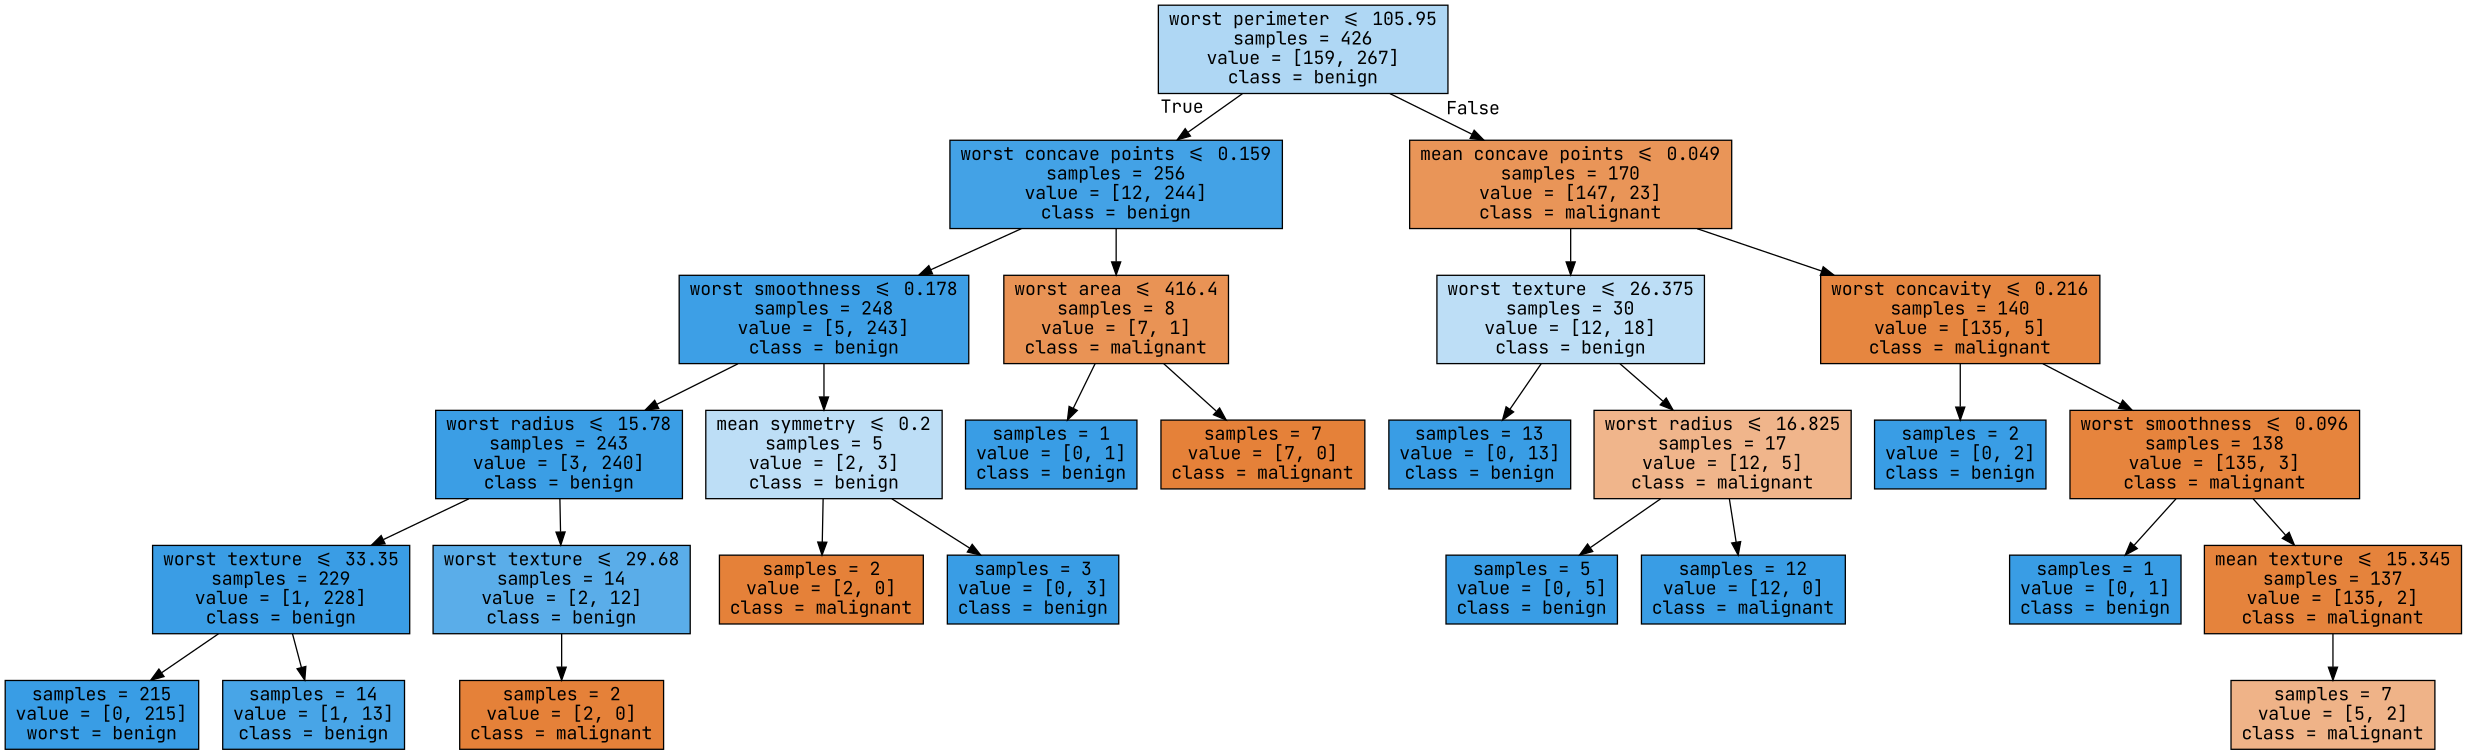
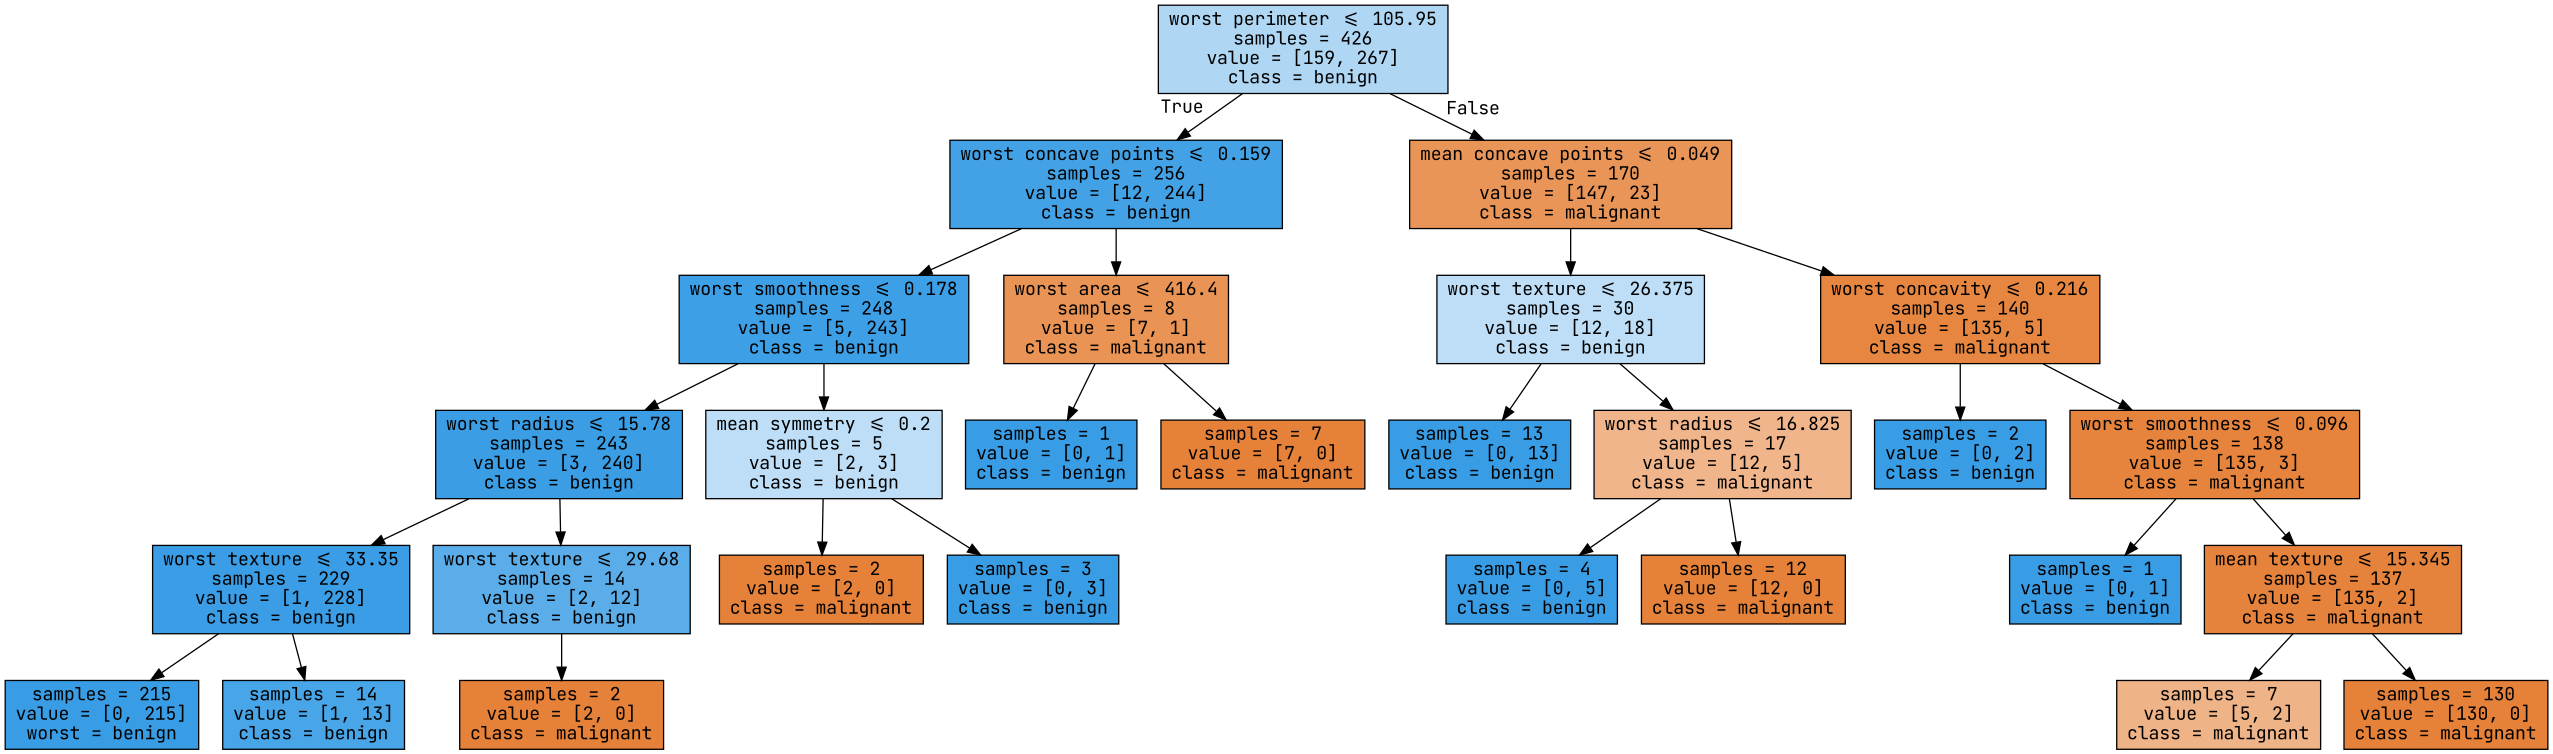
node "samples = 5 value = [0, 5] class = benign": label "samples = 5 value = [0, 5] class = benign" -> "samples = 4 value = [0, 5] class = benign"
node "samples = 12 value = [12, 0] class = malignant": fillcolor #399de5 -> #e58139
node "samples = 130 value = [130, 0] class = malignant": added
